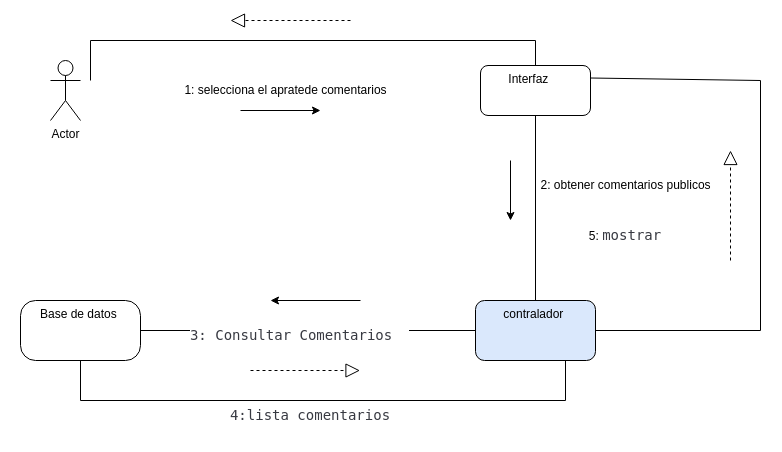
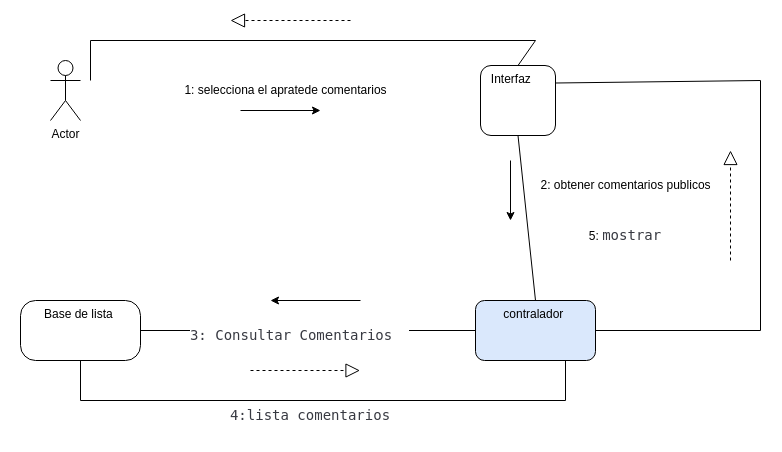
node "Interfaz": size 110x50 -> 75x70
node "Base de datos": label "Base de datos" -> "Base de lista"
